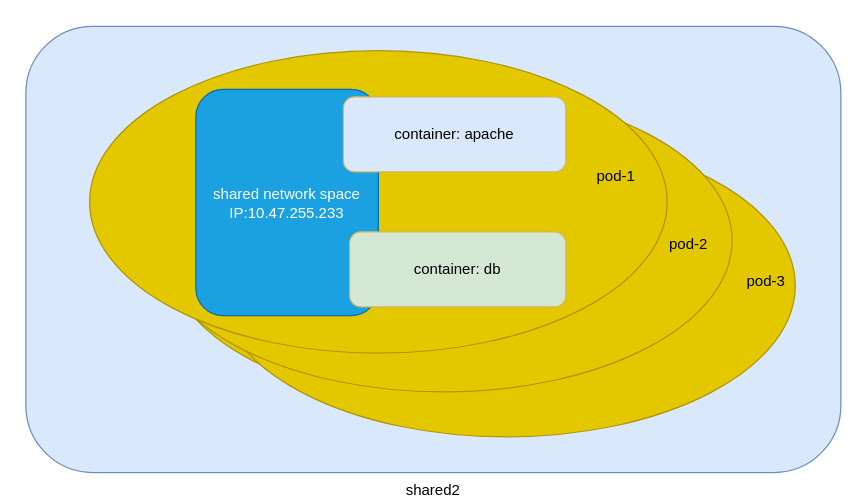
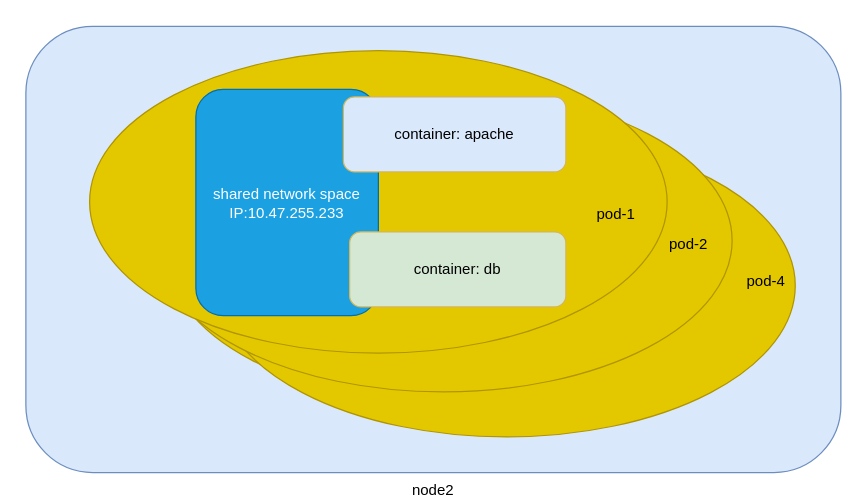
node "pod-1": moved (620, 173) -> (620, 211)
node "pod-3": label "pod-3" -> "pod-4"
node "shared2": label "shared2" -> "node2"
